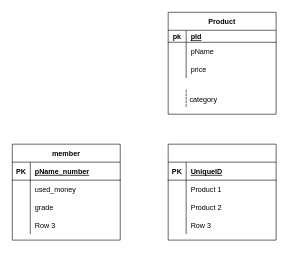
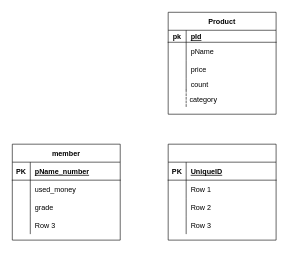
node "count": added
node "Product 1": label "Product 1" -> "Row 1"
node "Product 2": label "Product 2" -> "Row 2"
